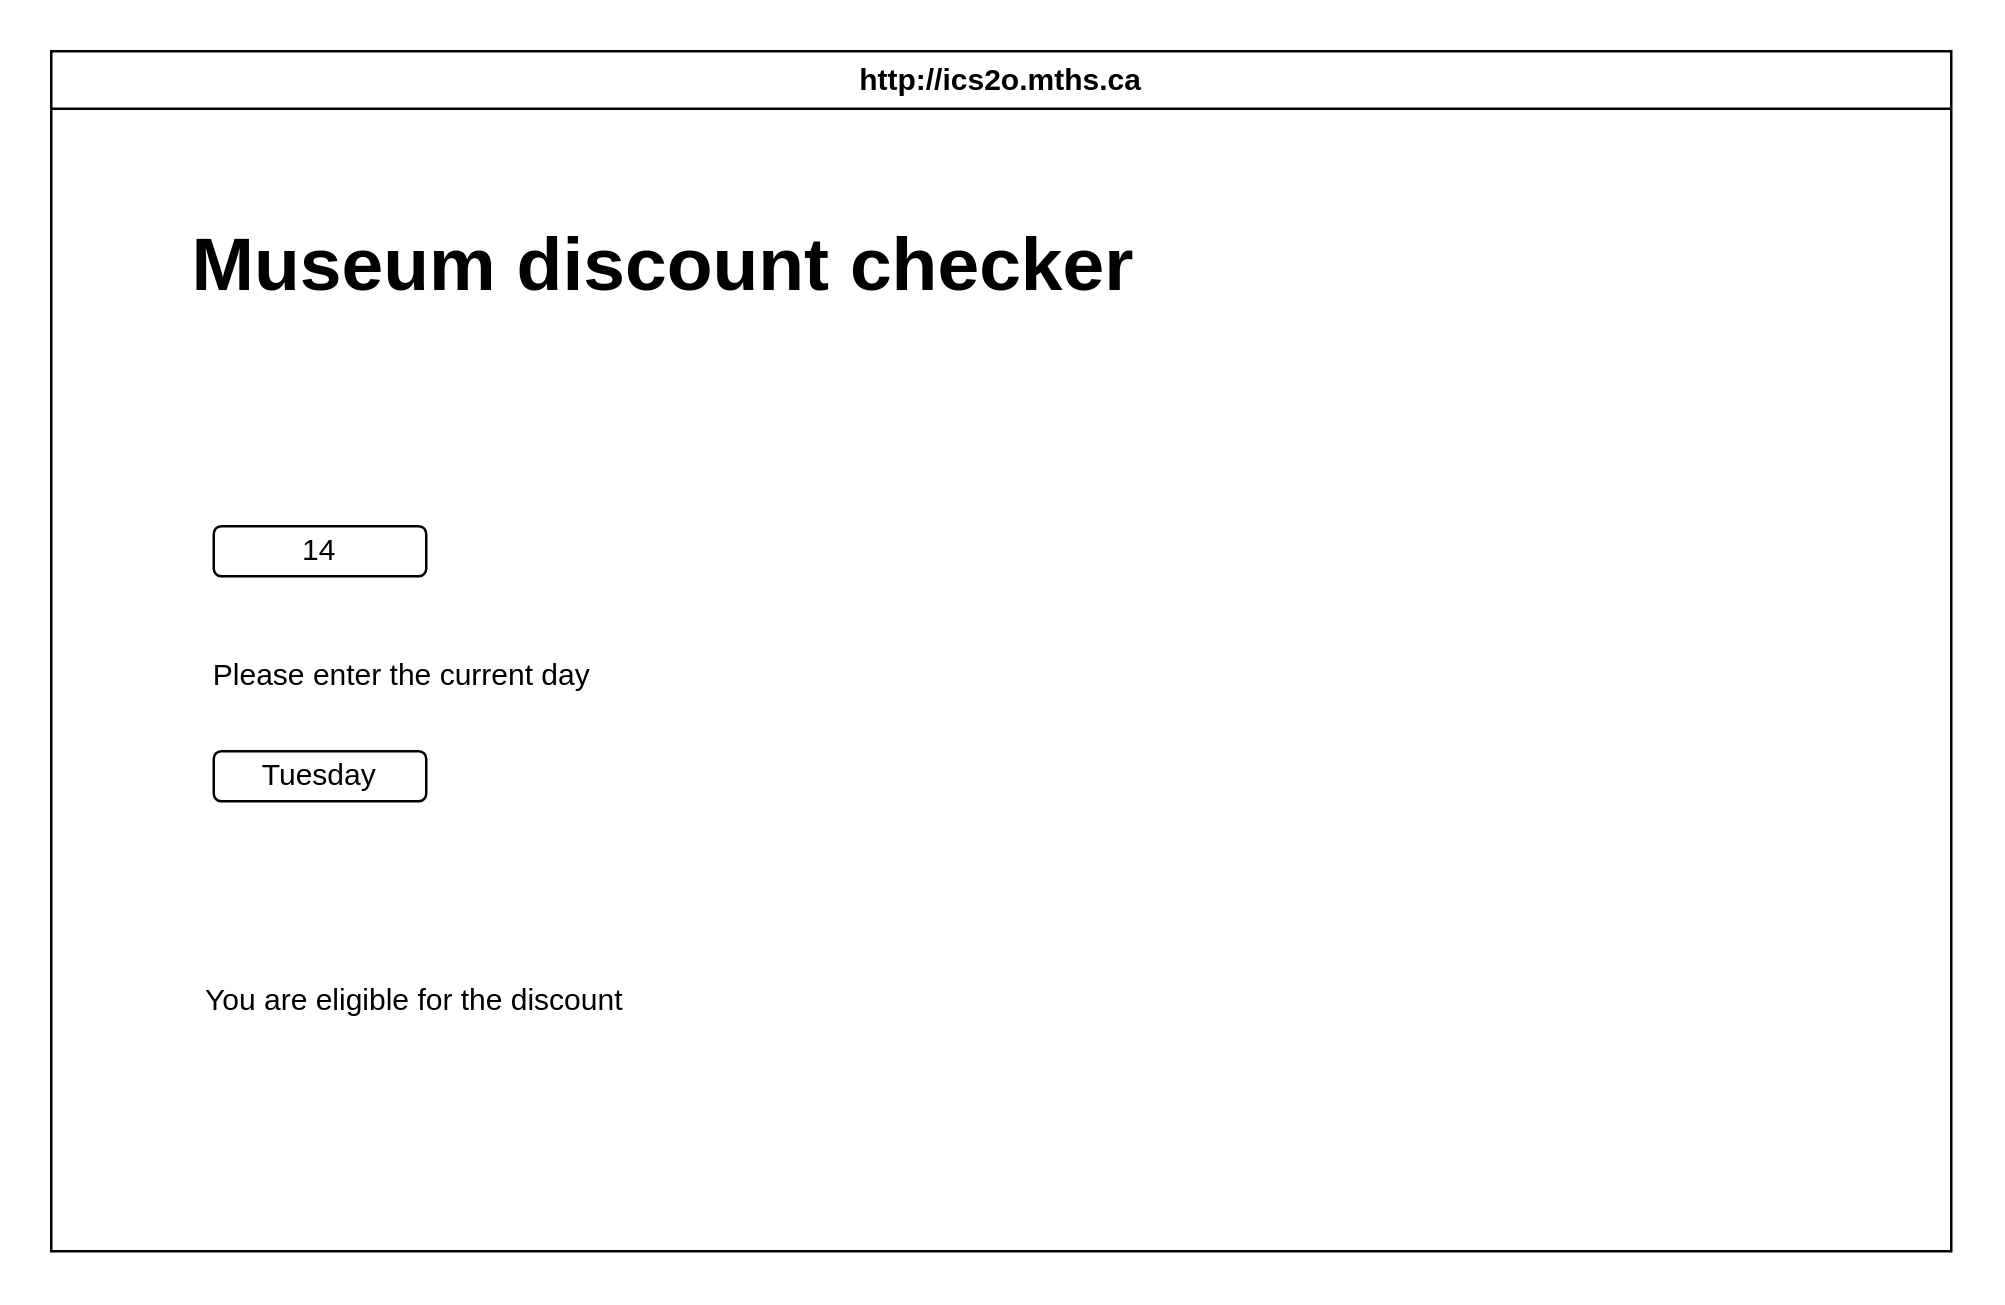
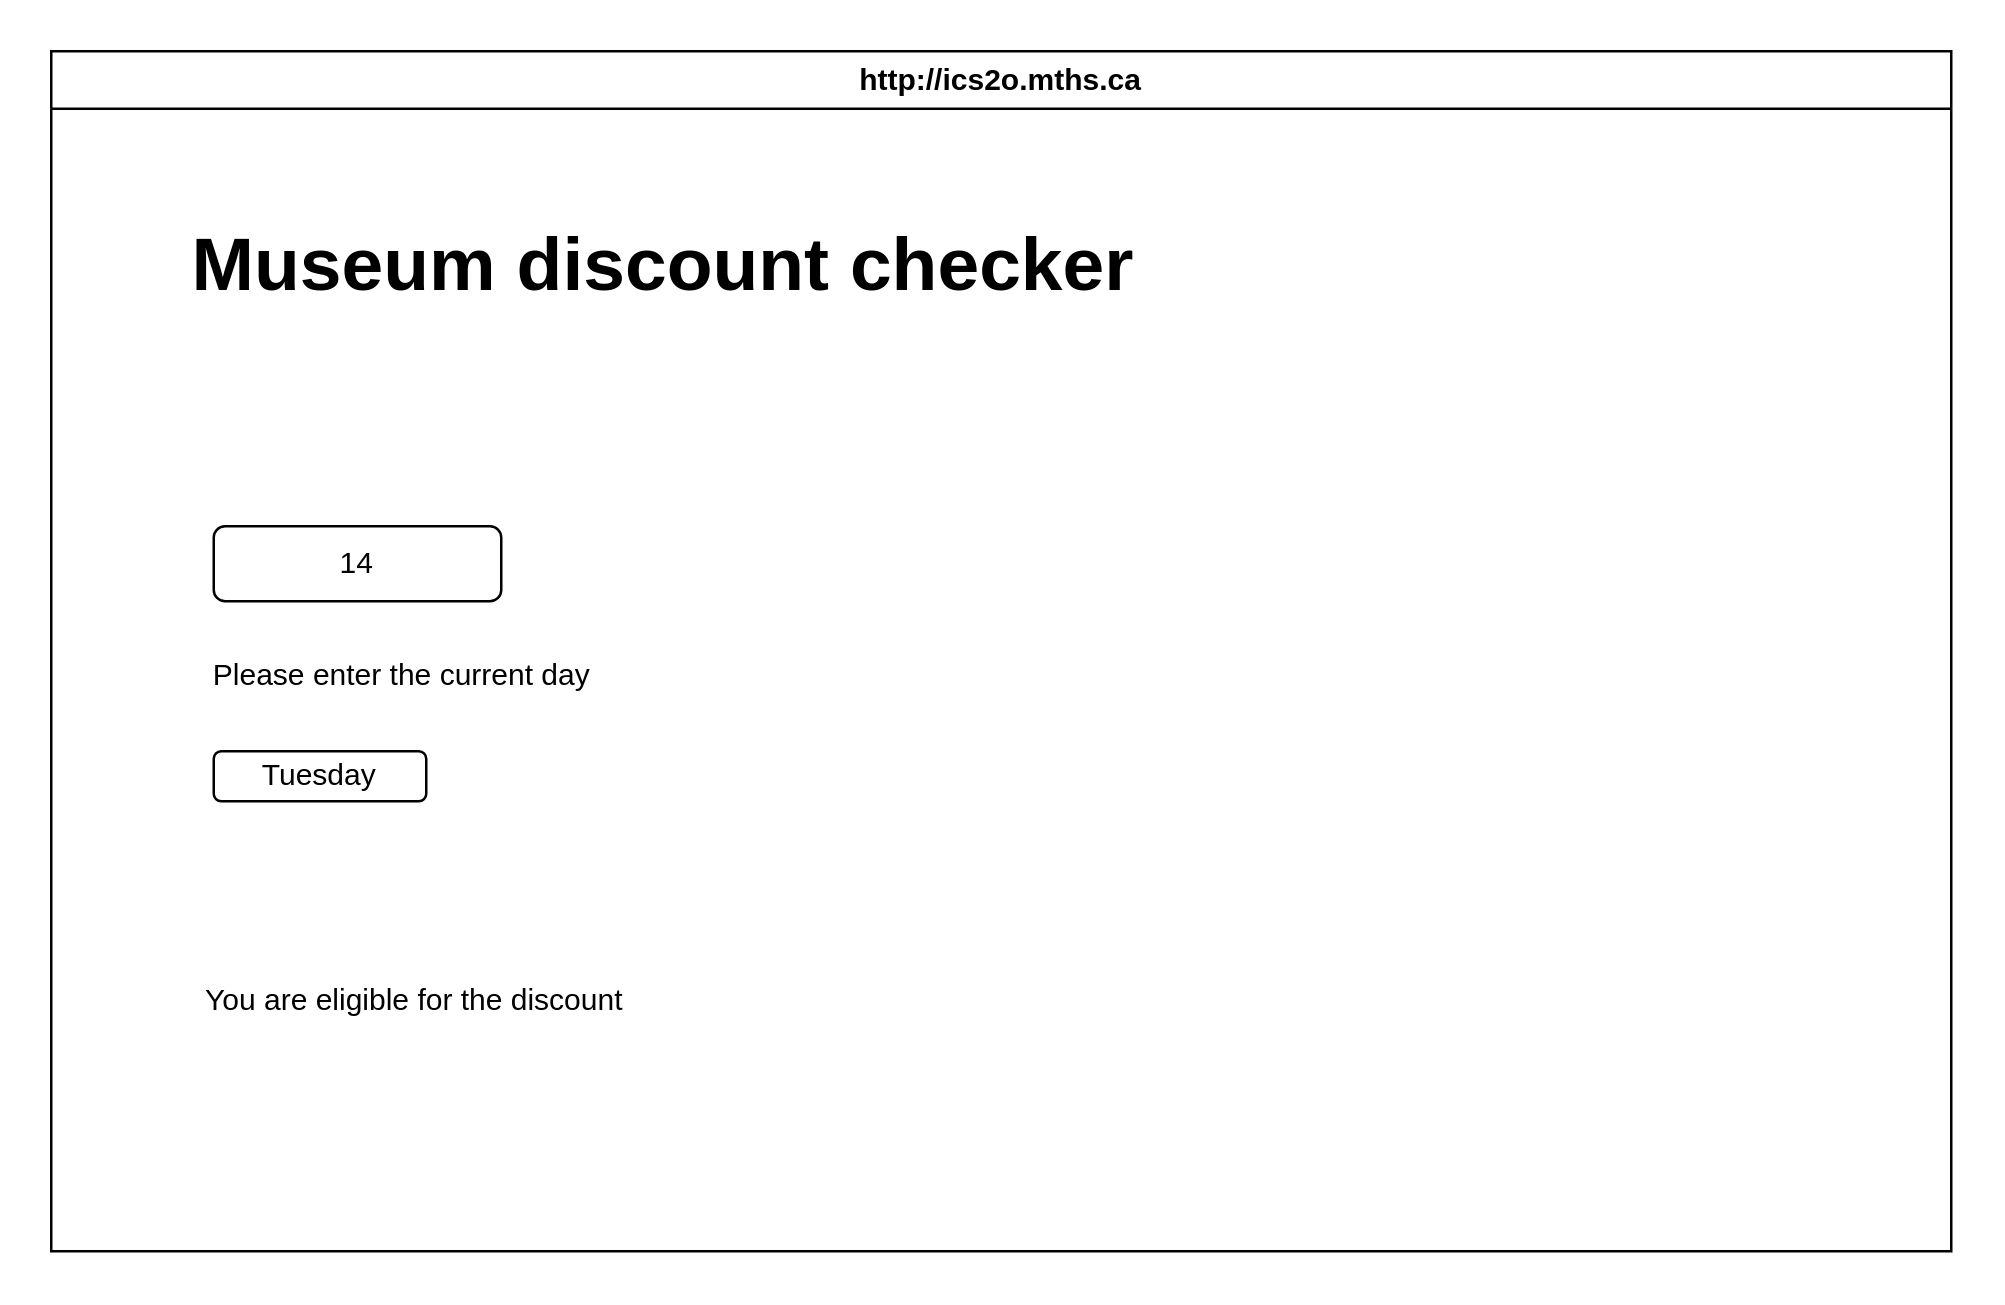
node "14": size 213x50 -> 288x75
